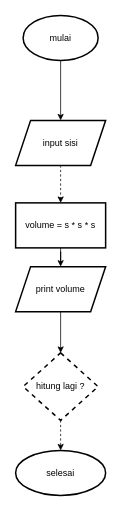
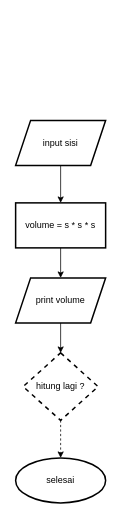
node "mulai": removed
edge "mulai" -> "input sisi": removed
edge "input sisi" -> "volume = s * s * s": style dashed -> solid
node "print volume": moved (60, 289) -> (60, 300)
node "selesai": moved (60, 473) -> (60, 480)
